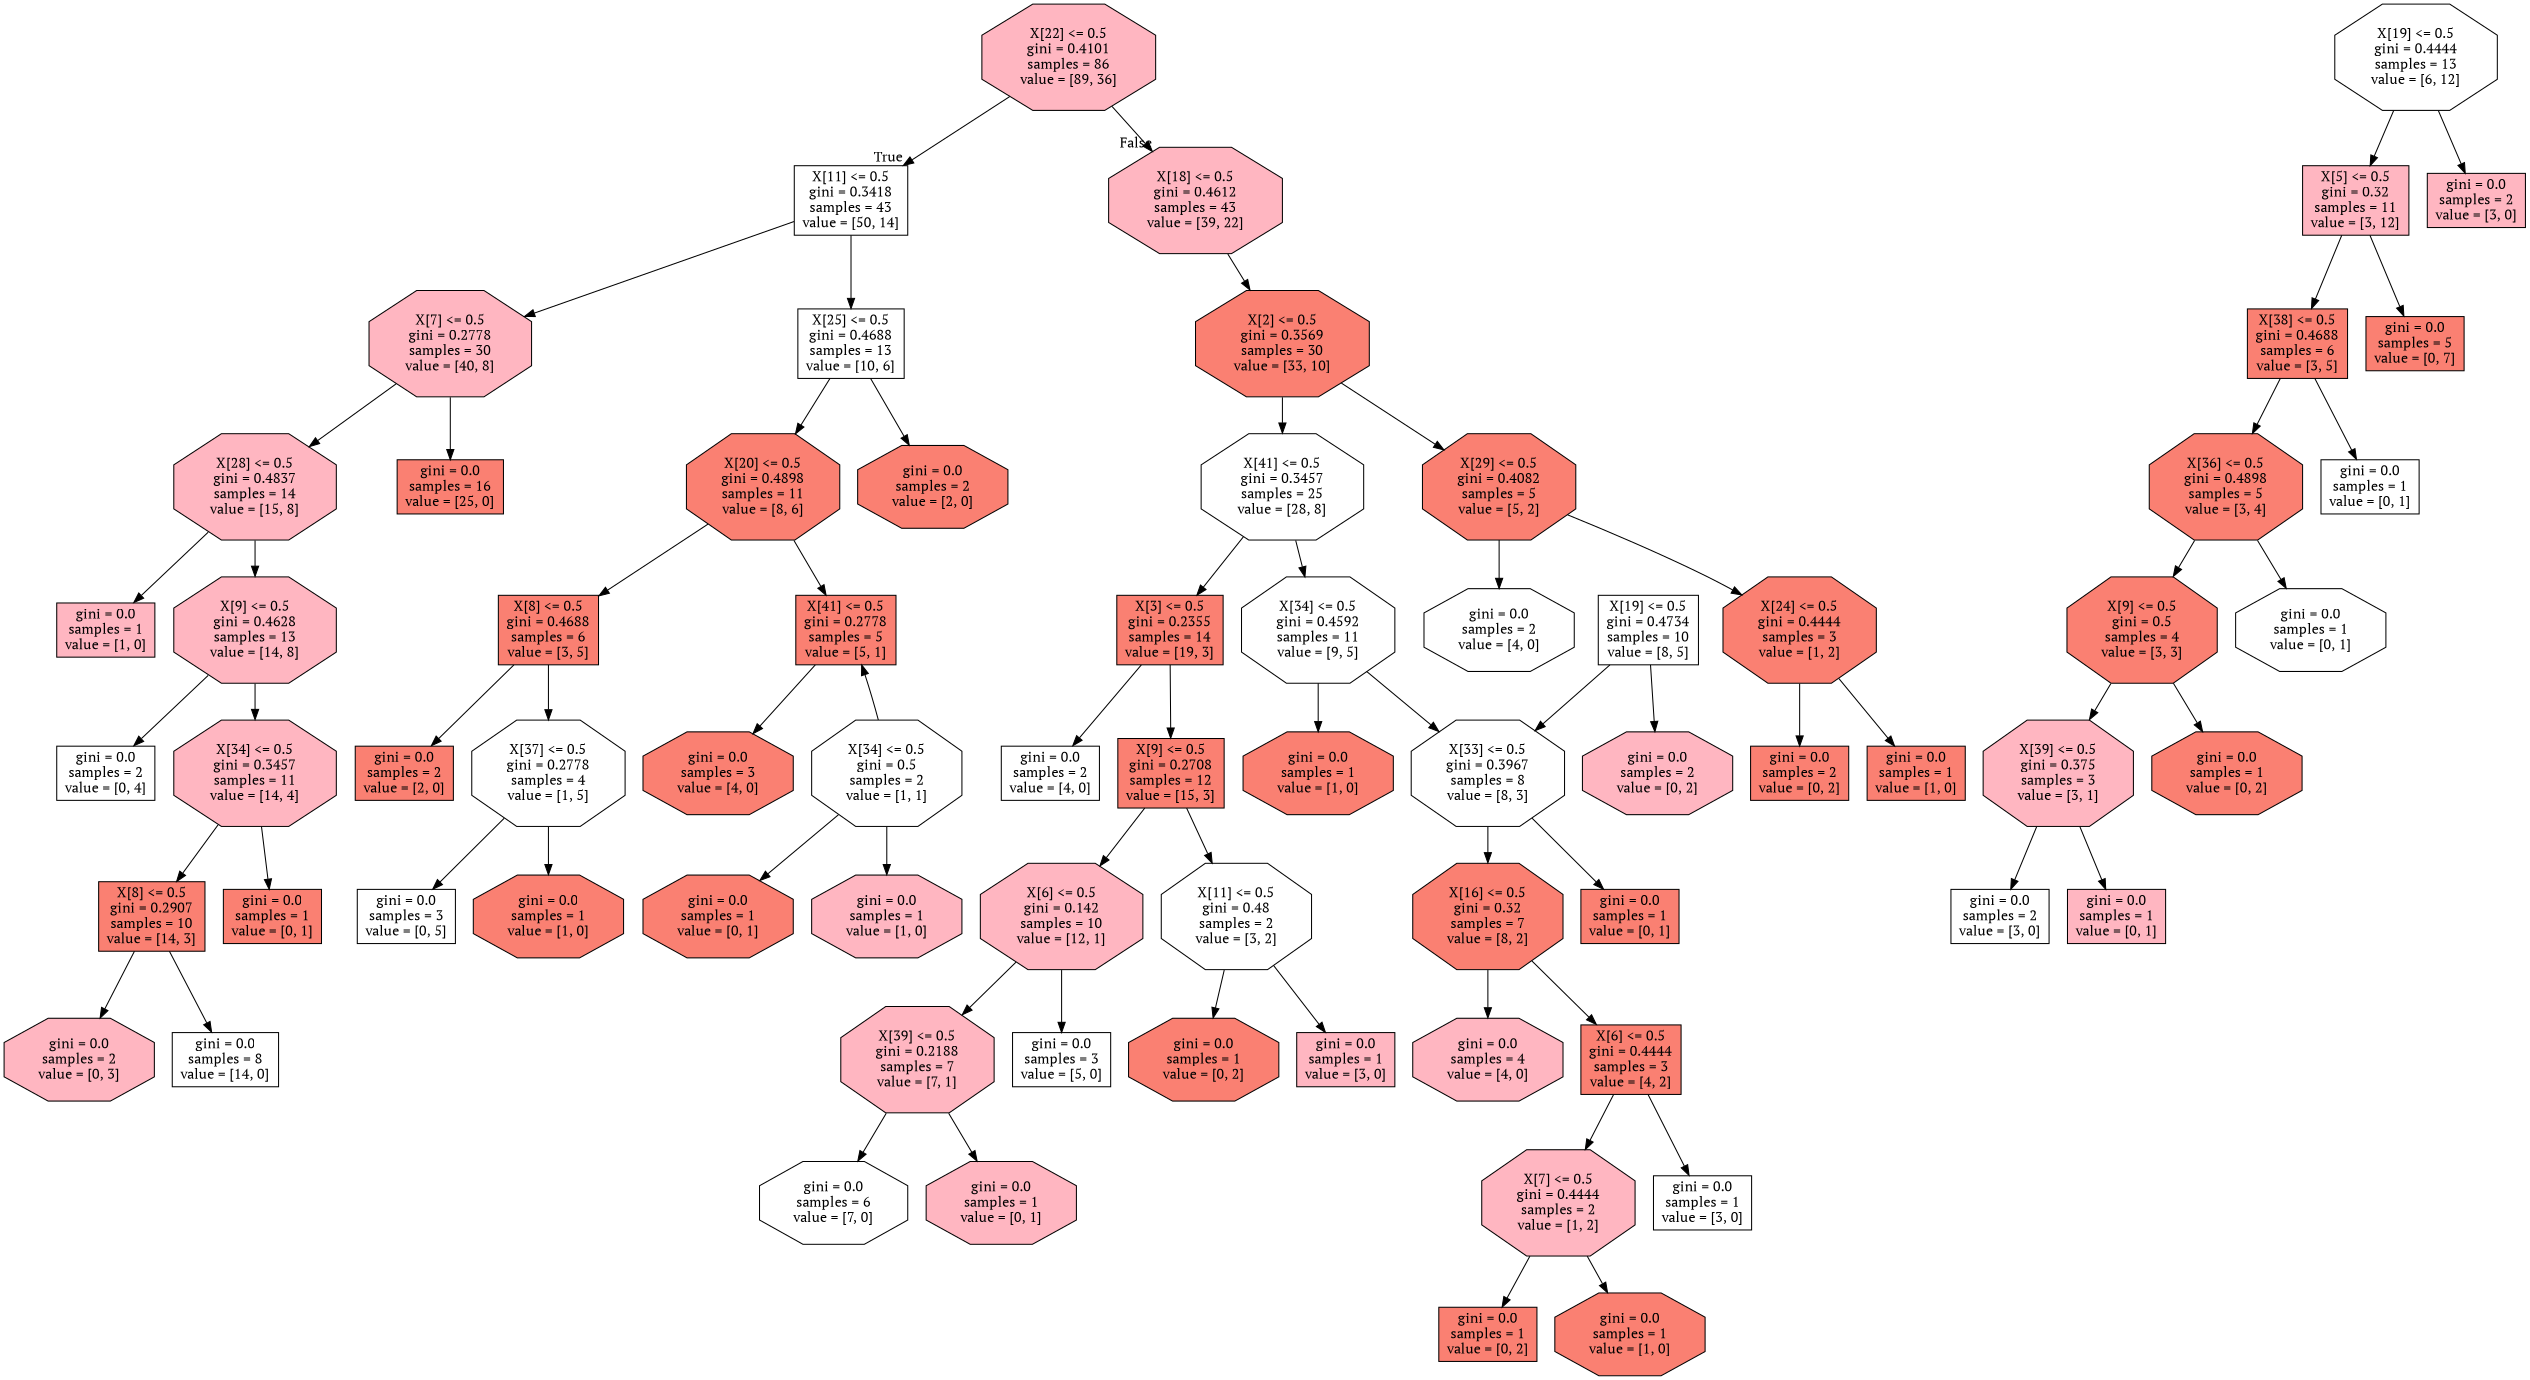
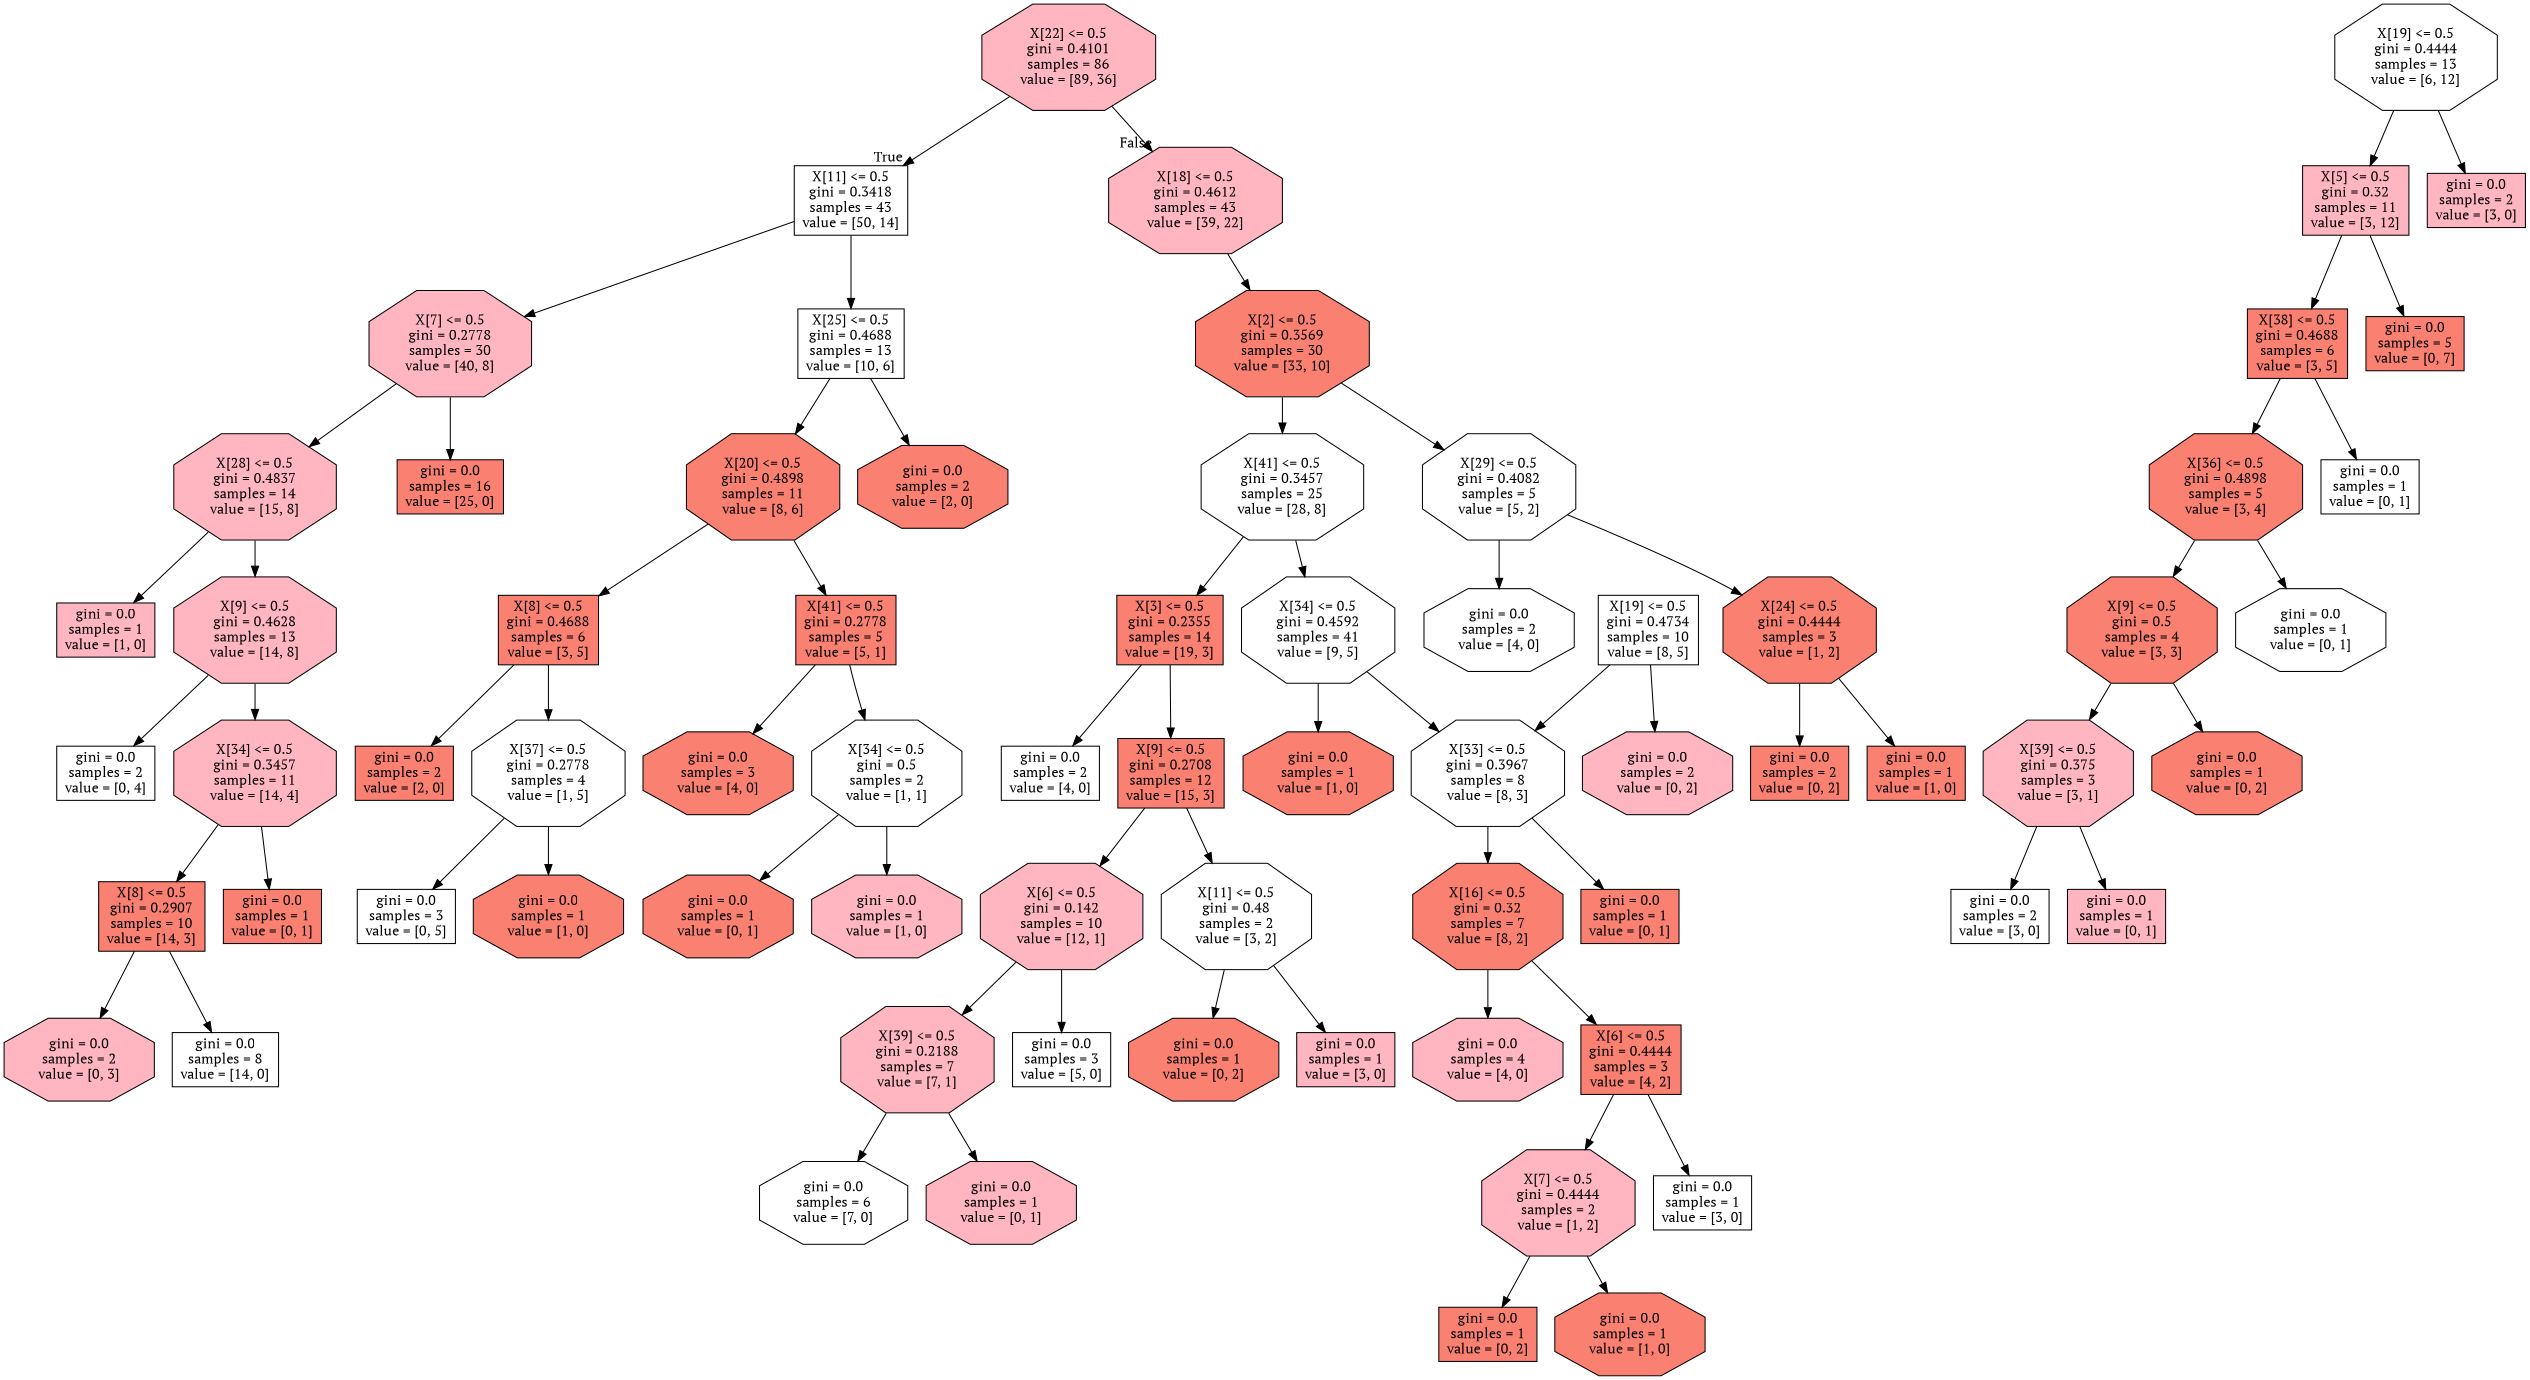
node "X[29] <= 0.5 gini = 0.4082 samples = 5 value = [5, 2]": fillcolor salmon -> white
node "X[34] <= 0.5 gini = 0.4592 samples = 11 value = [9, 5]": label "X[34] <= 0.5 gini = 0.4592 samples = 11 value = [9, 5]" -> "X[34] <= 0.5 gini = 0.4592 samples = 41 value = [9, 5]"
edge "X[34] <= 0.5 gini = 0.5 samples = 2 value = [1, 1]" -> "X[41] <= 0.5 gini = 0.2778 samples = 5 value = [5, 1]": reversed
